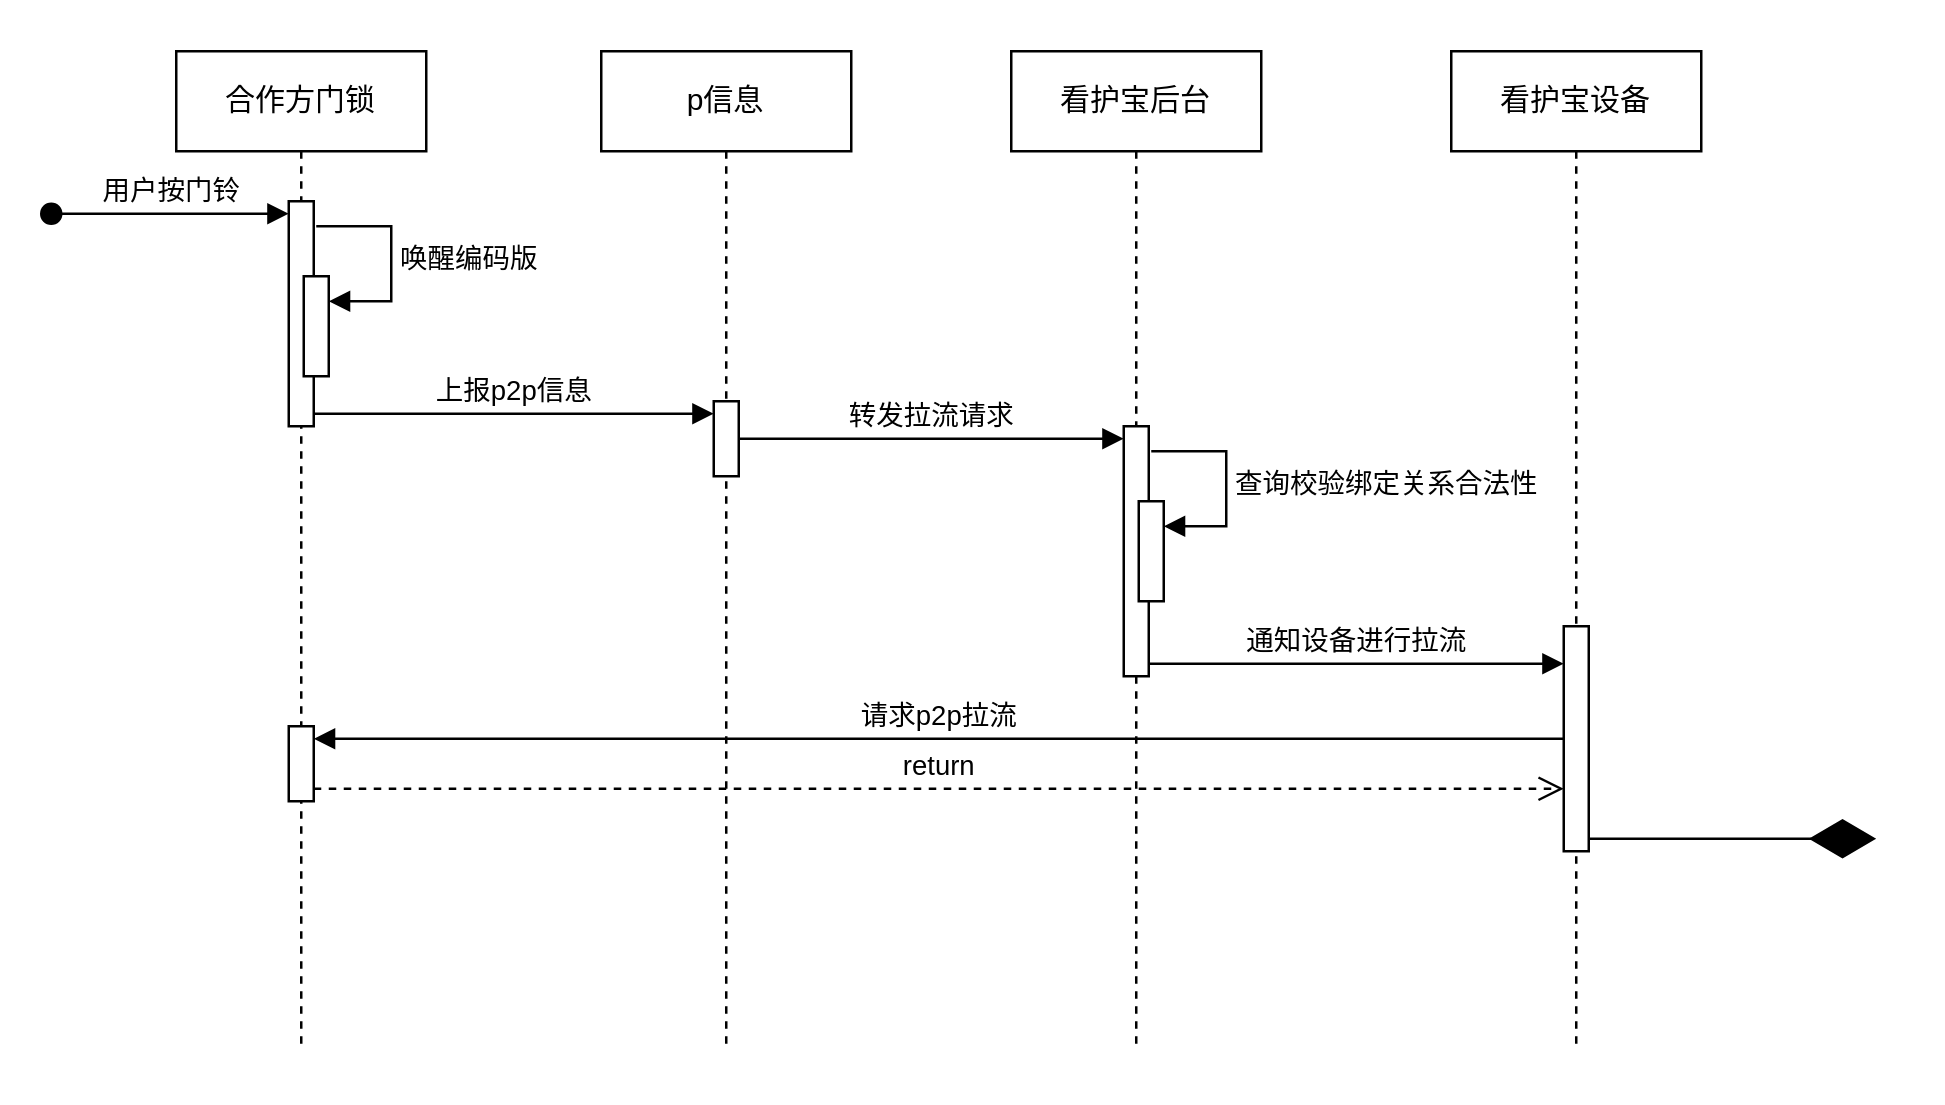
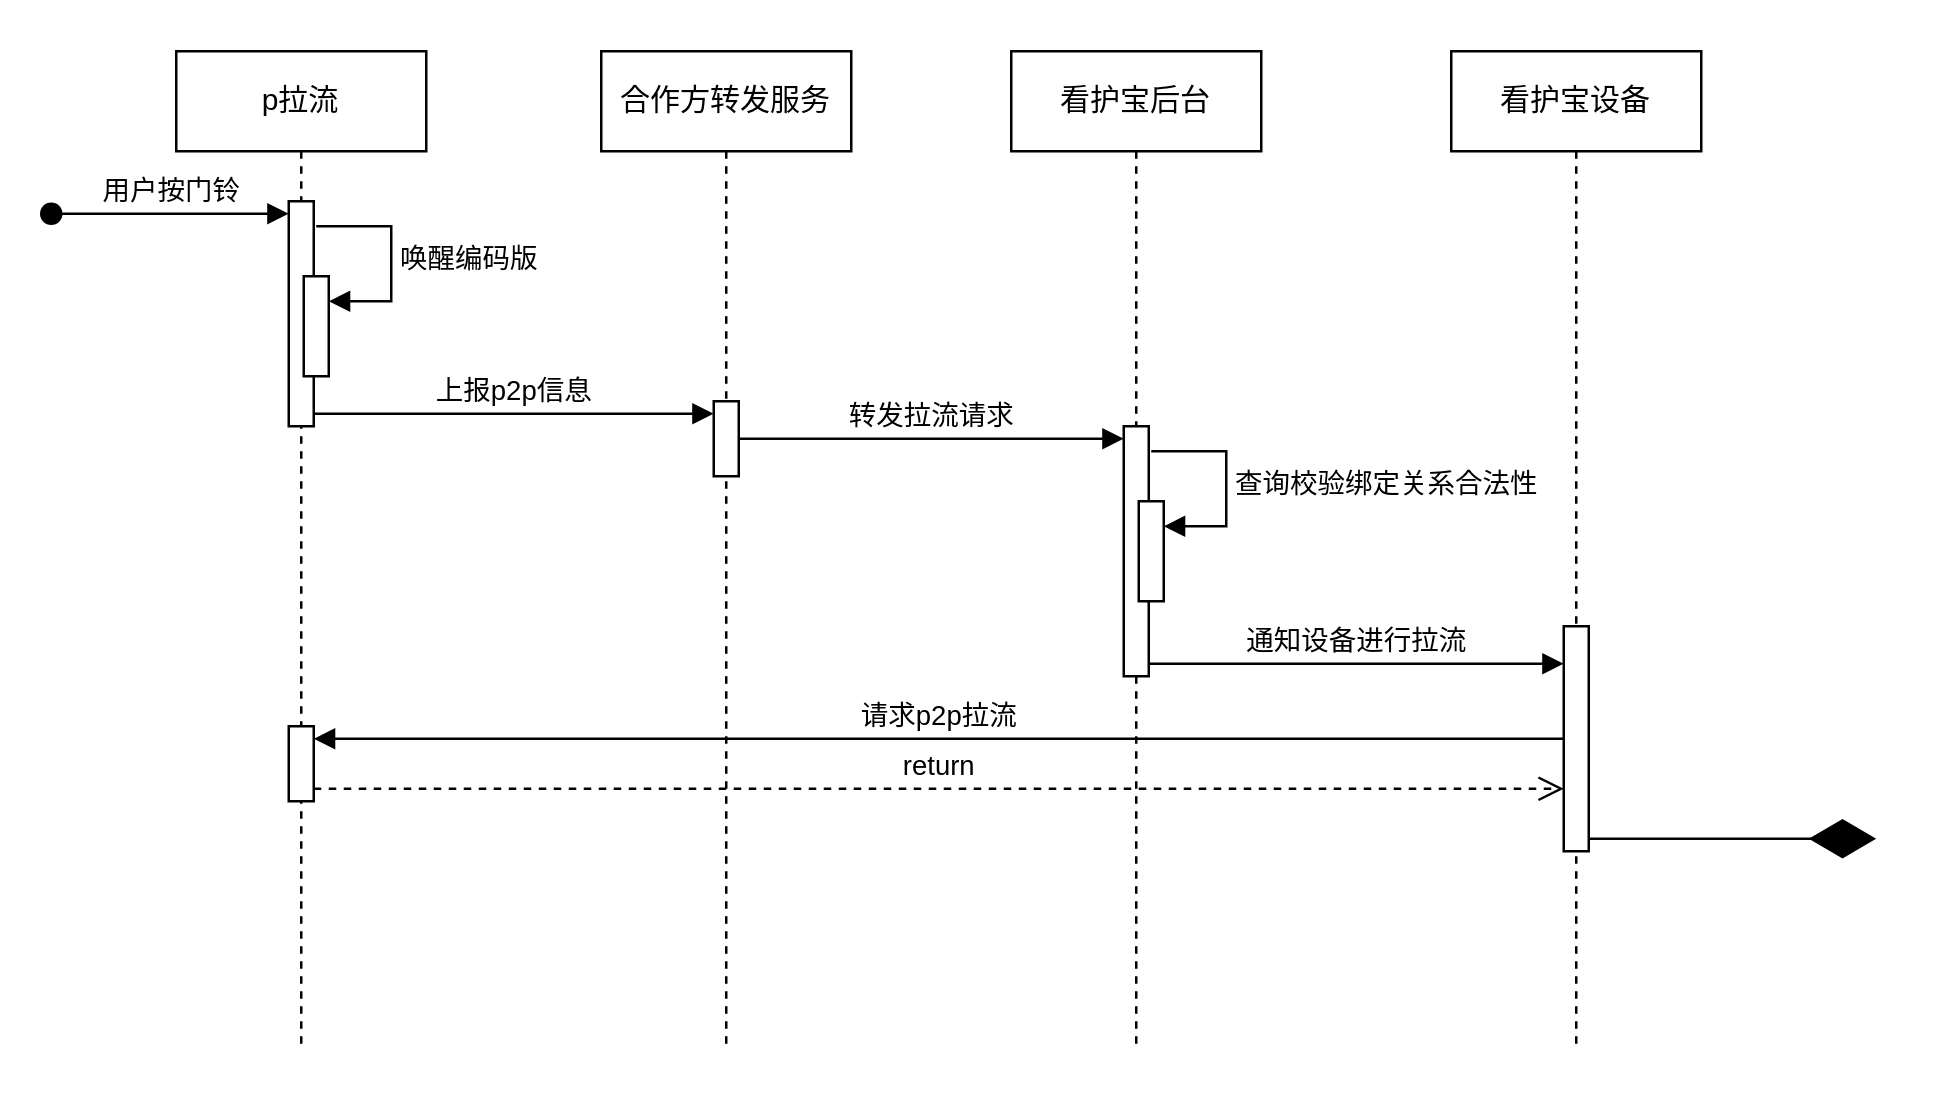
node "合作方门锁": label "合作方门锁" -> "p拉流"
node "p信息": label "p信息" -> "合作方转发服务"
